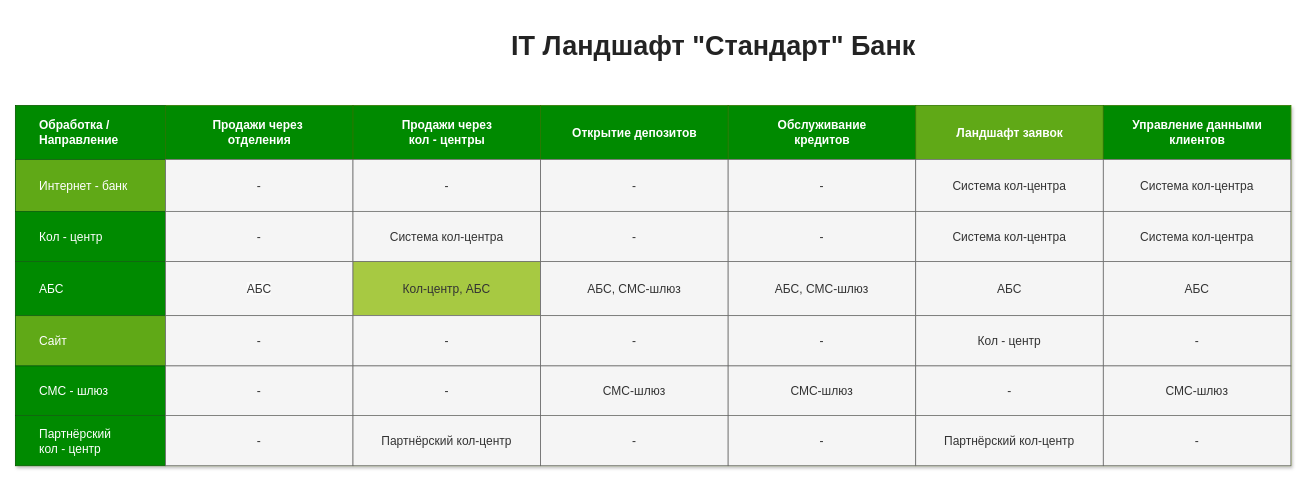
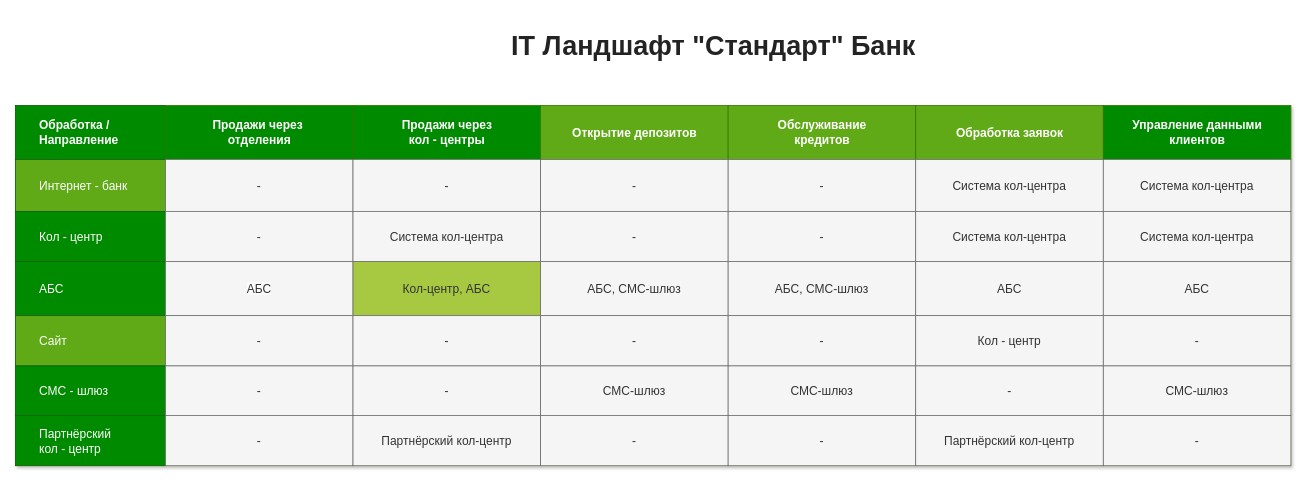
node "Открытие депозитов": fillcolor #008a00 -> #60a917
node "Обслуживание кредитов": fillcolor #008a00 -> #60a917
node "Ландшафт заявок": label "Ландшафт заявок" -> "Обработка заявок"
